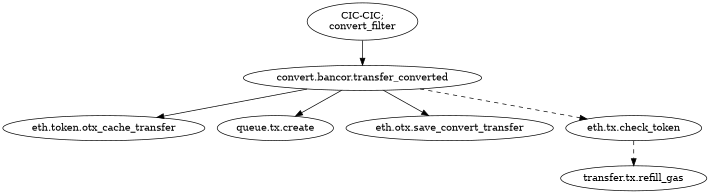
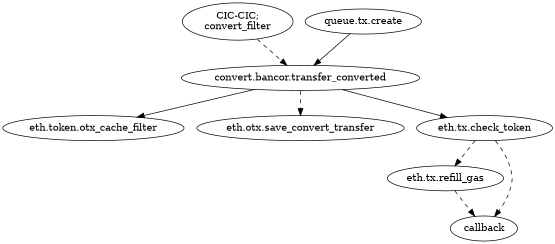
edge "CIC-CIC; convert_filter" -> "convert.bancor.transfer_converted": style solid -> dashed
edge "convert.bancor.transfer_converted" -> "queue.tx.create": reversed
edge "convert.bancor.transfer_converted" -> "eth.otx.save_convert_transfer": style solid -> dashed
edge "convert.bancor.transfer_converted" -> "eth.tx.check_token": style dashed -> solid
node "eth.token.otx_cache_transfer": label "eth.token.otx_cache_transfer" -> "eth.token.otx_cache_filter"
node "transfer.tx.refill_gas": label "transfer.tx.refill_gas" -> "eth.tx.refill_gas"
node "callback": added
